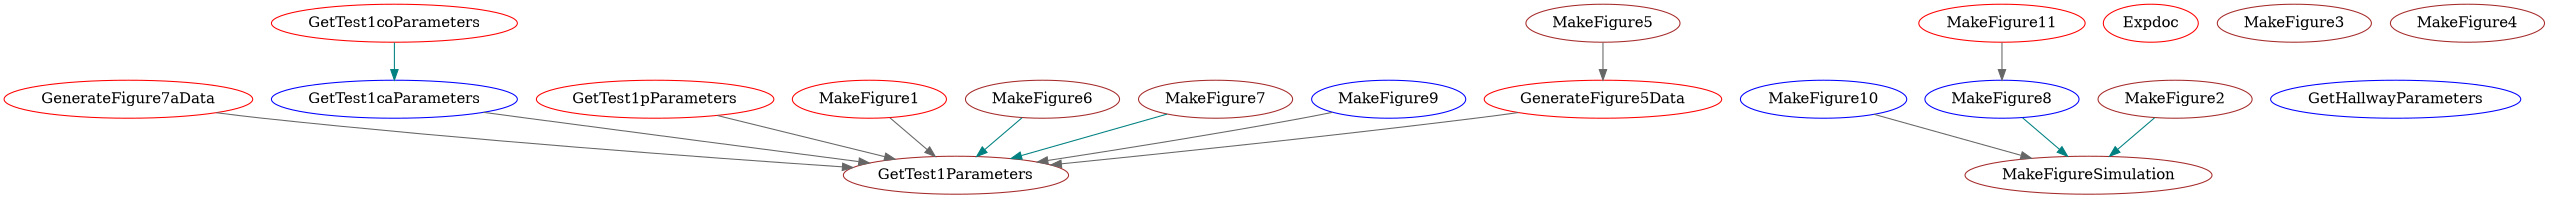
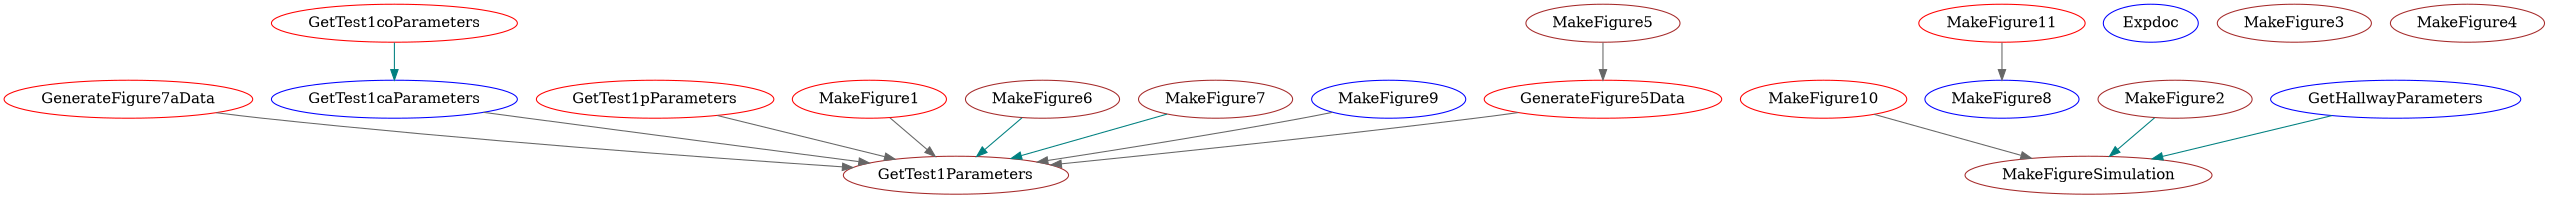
node "Expdoc": color red -> blue
node "MakeFigure10": color blue -> red
edge "MakeFigure8" -> "MakeFigureSimulation": now "GetHallwayParameters" -> "MakeFigureSimulation"
